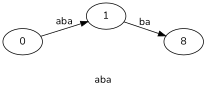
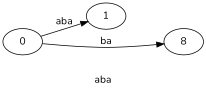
edge "1" -> "8": now "0" -> "8"
